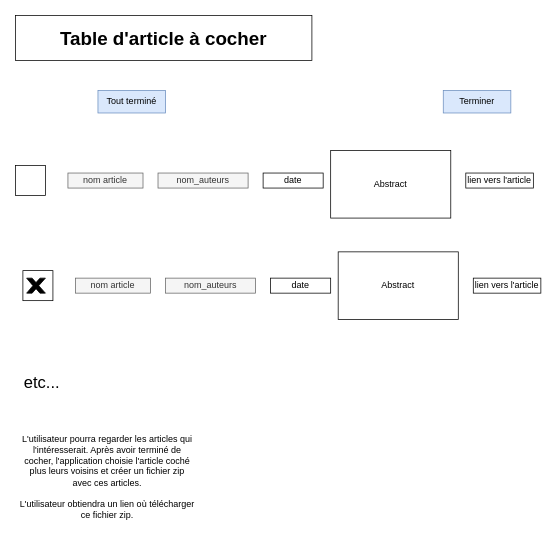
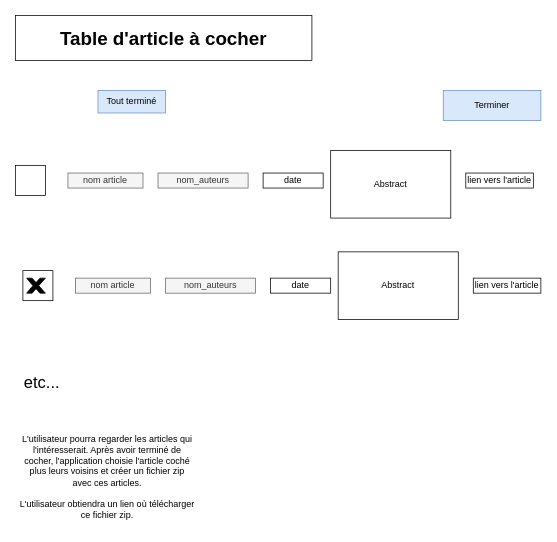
node "Terminer": size 68x23 -> 98x30
